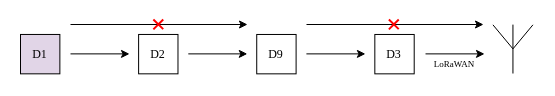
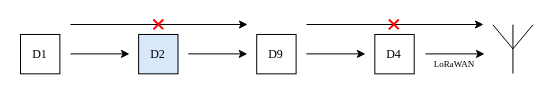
node "D1": fillcolor #e1d5e7 -> #ffffff
node "D2": fillcolor #ffffff -> #dae8fc
node "D3": label "D3" -> "D4"
